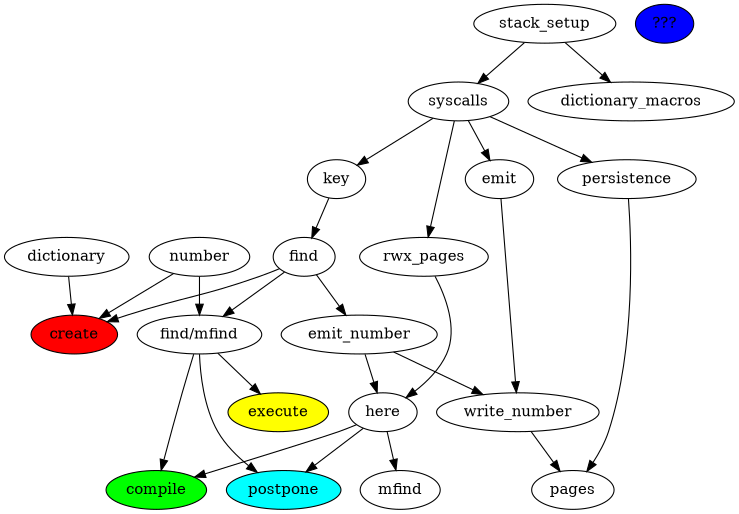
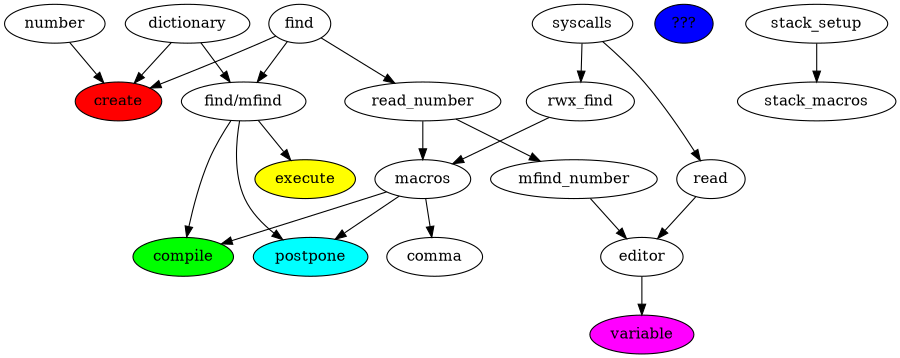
edge "stack_setup" -> "syscalls": removed
node "dictionary_macros": label "dictionary_macros" -> "stack_macros"
node "key": removed
node "emit": removed
node "persistence": label "persistence" -> "read"
node "rwx_pages": label "rwx_pages" -> "rwx_find"
edge "number" -> "find/mfind": now "dictionary" -> "find/mfind"
node "emit_number": label "emit_number" -> "read_number"
node "variable": added
node "here": label "here" -> "macros"
node "write_number": label "write_number" -> "mfind_number"
node "mfind": label "mfind" -> "comma"
node "pages": label "pages" -> "editor"
